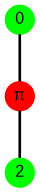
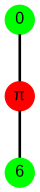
node "2": label "2" -> "6"
